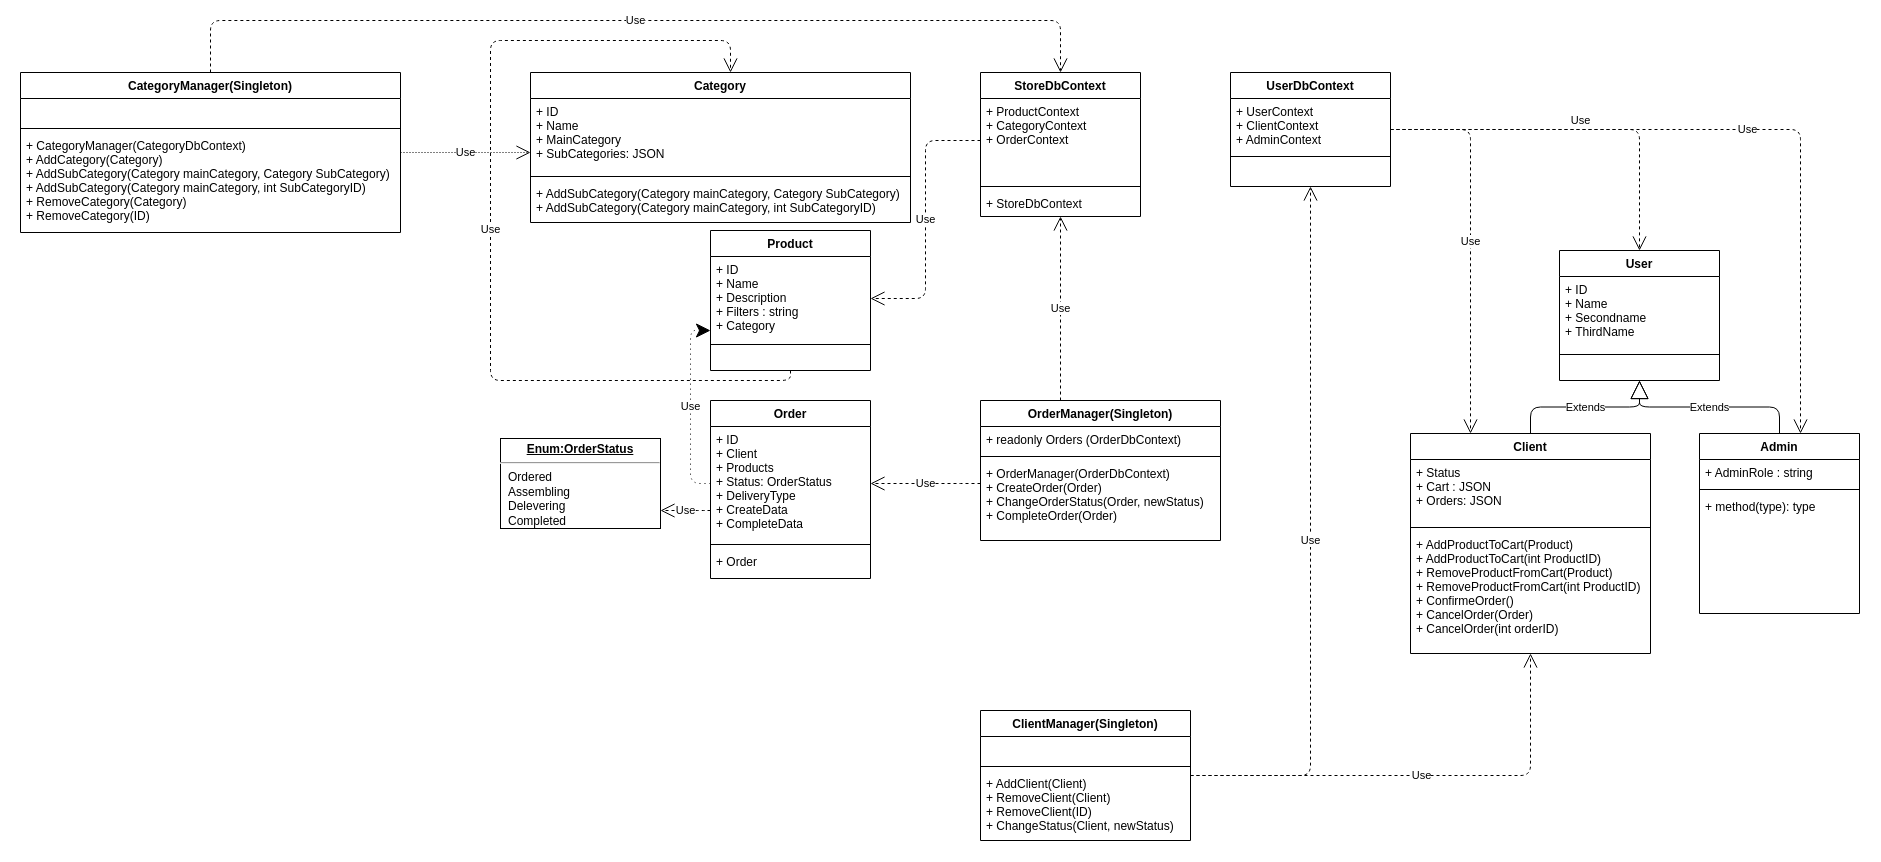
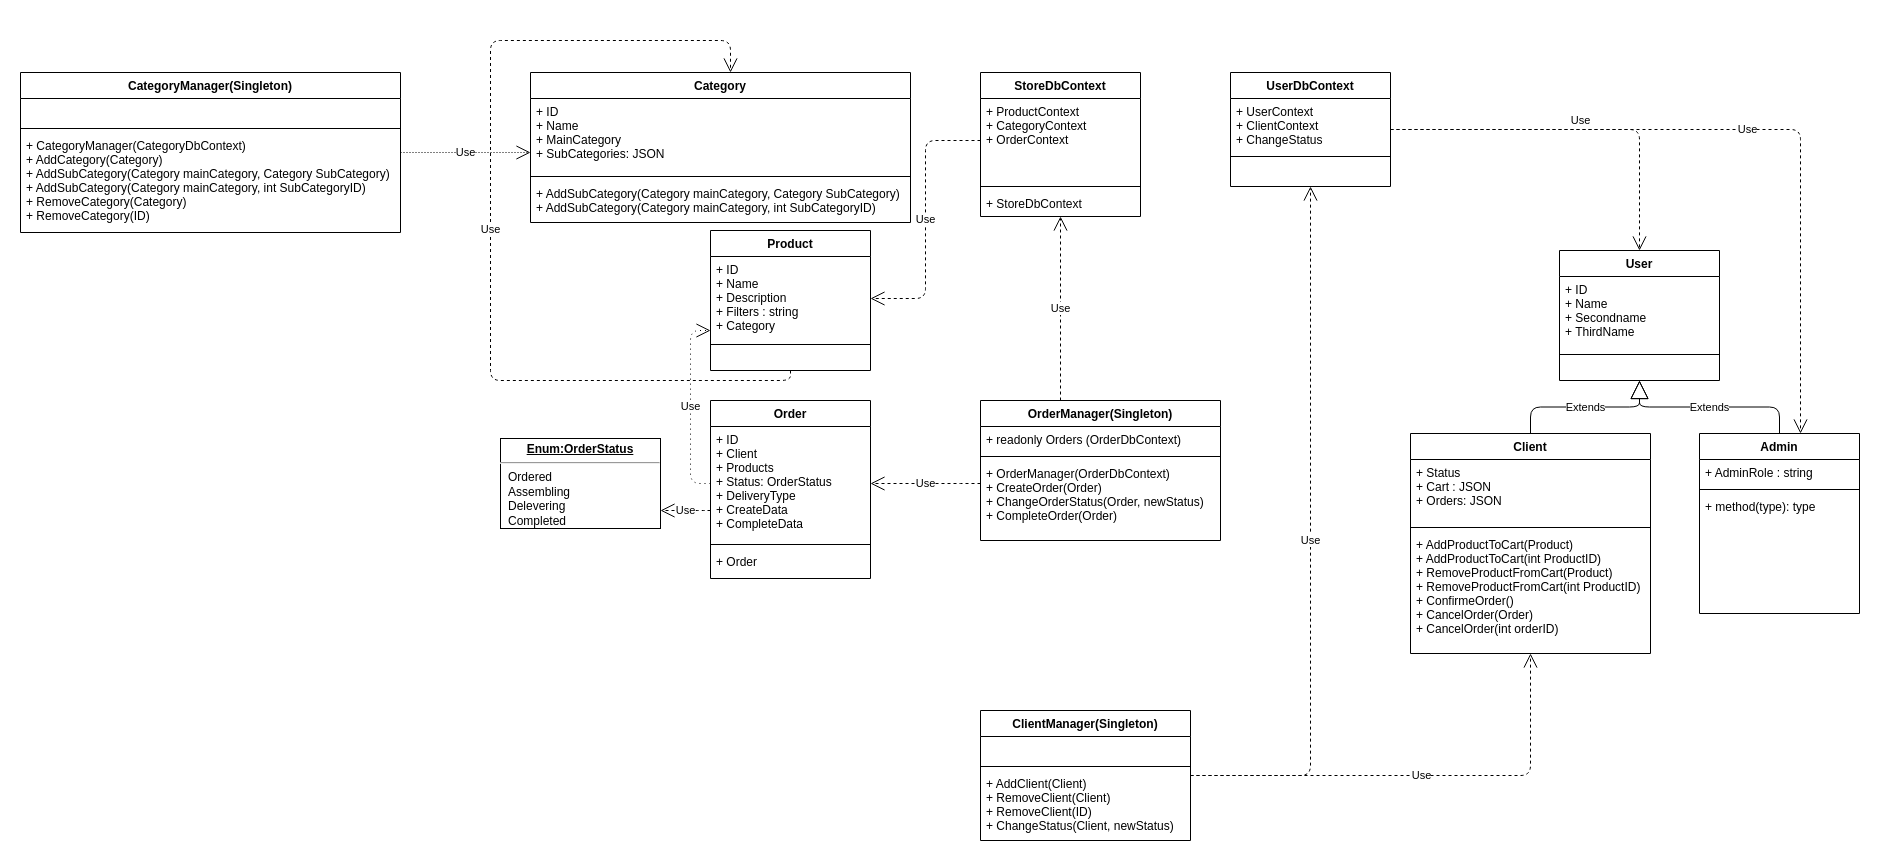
edge "CategoryManager(Singleton)" -> "StoreDbContext": removed, label "Use"
node "+ UserContext + ClientContext + AdminContext": label "+ UserContext + ClientContext + AdminContext" -> "+ UserContext + ClientContext + ChangeStatus"
edge "UserDbContext" -> "Client": removed, label "Use"
edge "Order" -> "Product": arrowhead classic -> open
